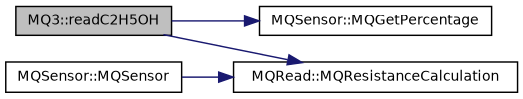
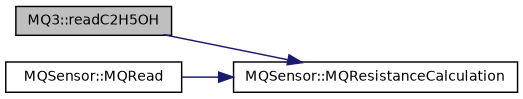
node "MQSensor::MQGetPercentage": removed
node "MQSensor::MQSensor": label "MQSensor::MQSensor" -> "MQSensor::MQRead"
node "MQRead::MQResistanceCalculation": label "MQRead::MQResistanceCalculation" -> "MQSensor::MQResistanceCalculation"
